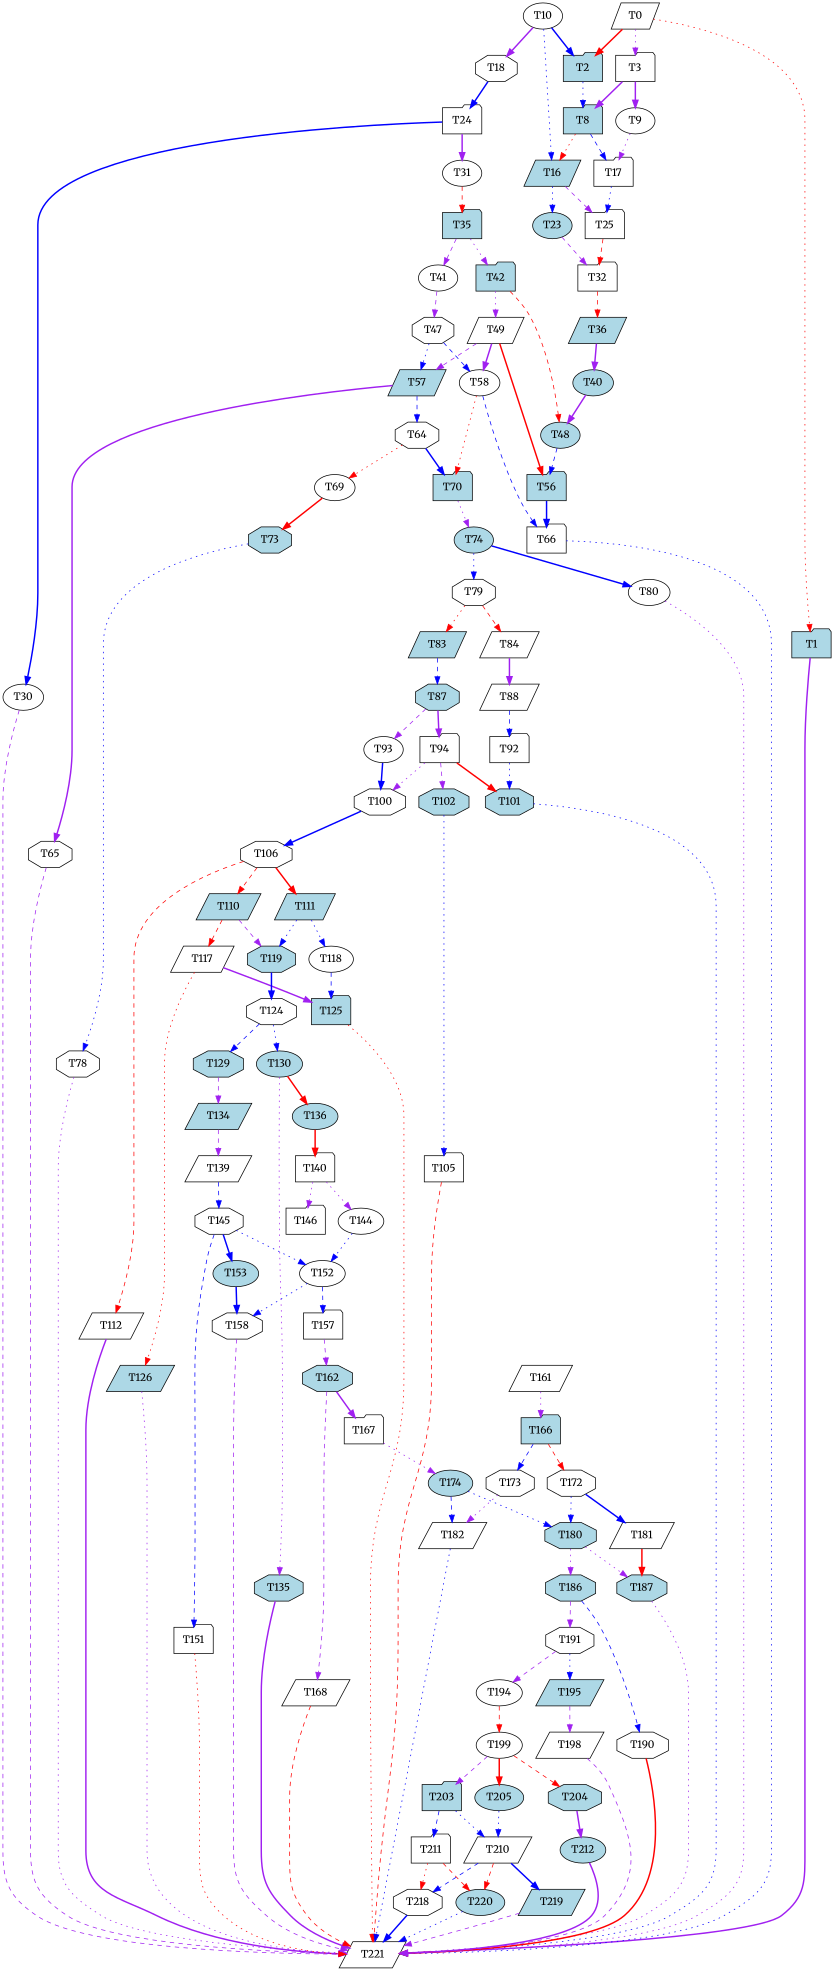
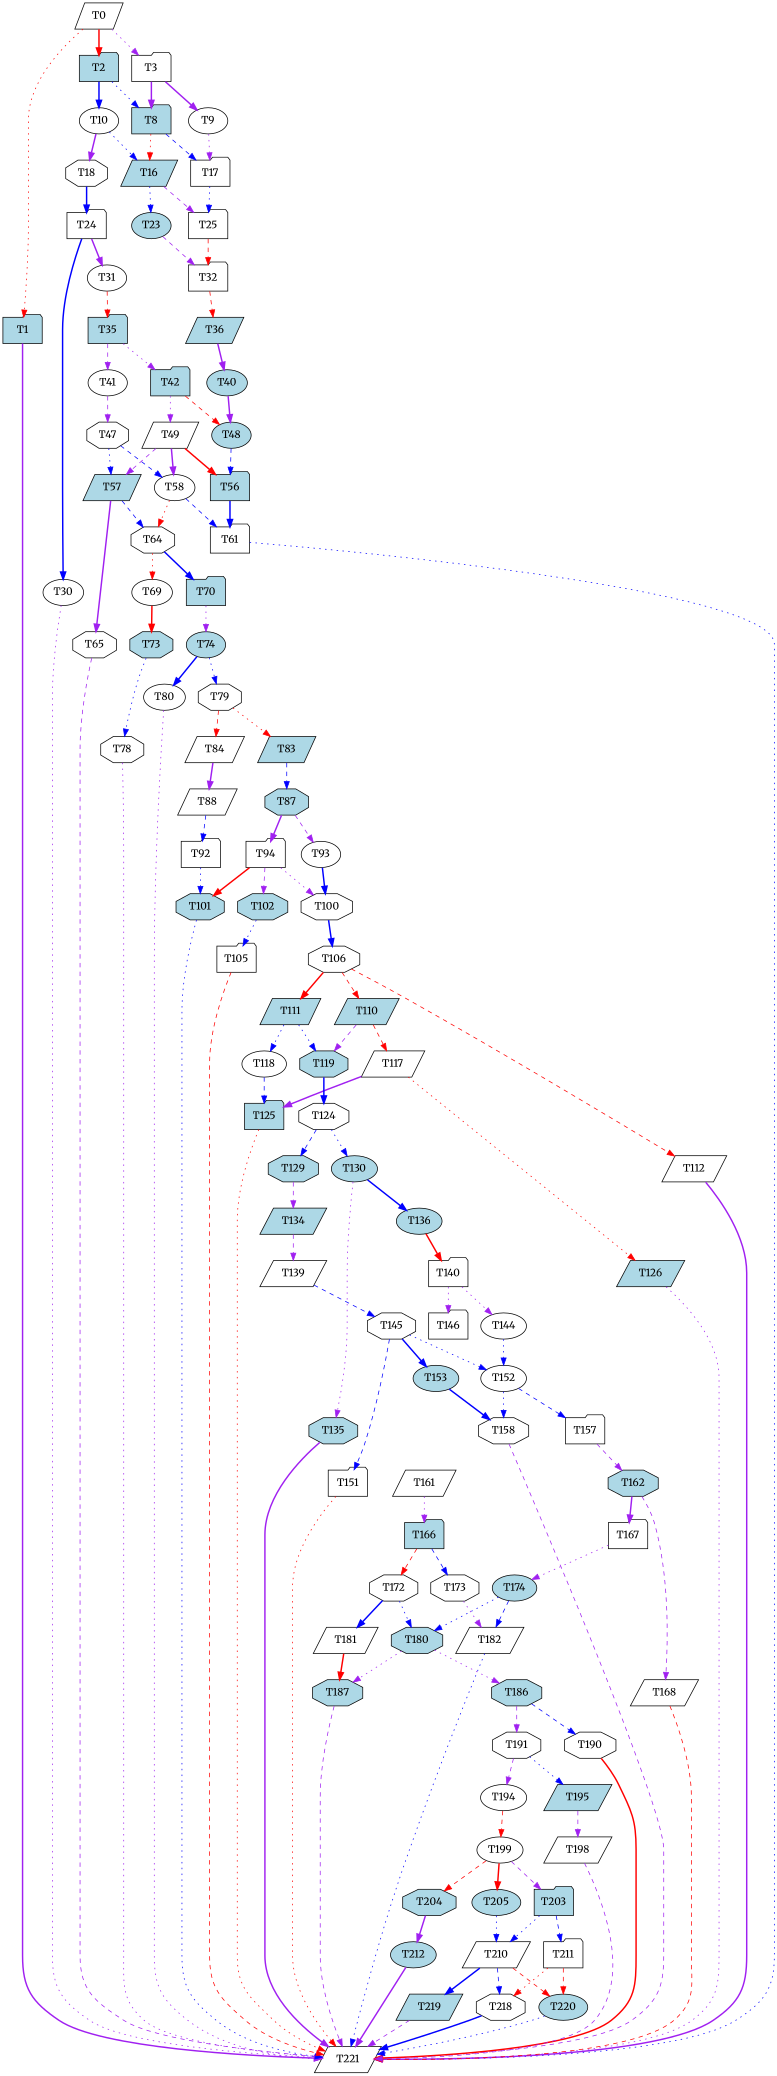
edge "T10" -> "T2": reversed
edge "T58" -> "T70": now "T58" -> "T64"
node "T66": label "T66" -> "T61"
edge "T130" -> "T136": color red -> blue
edge "T30" -> "T221": style dashed -> dotted
edge "T187" -> "T221": style dotted -> dashed
